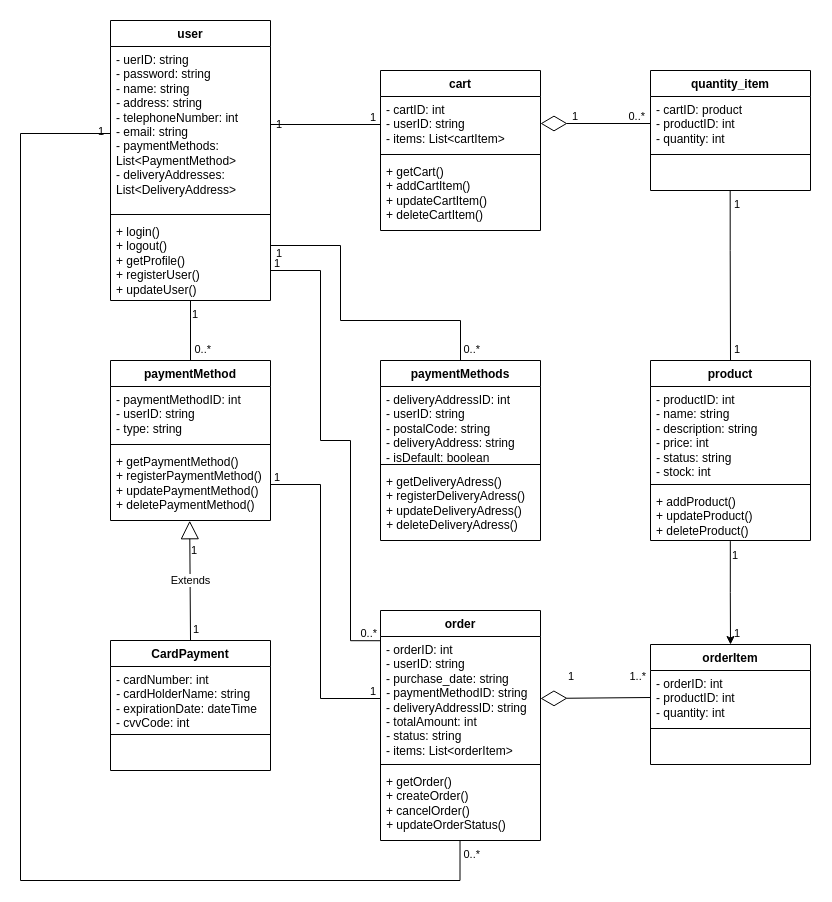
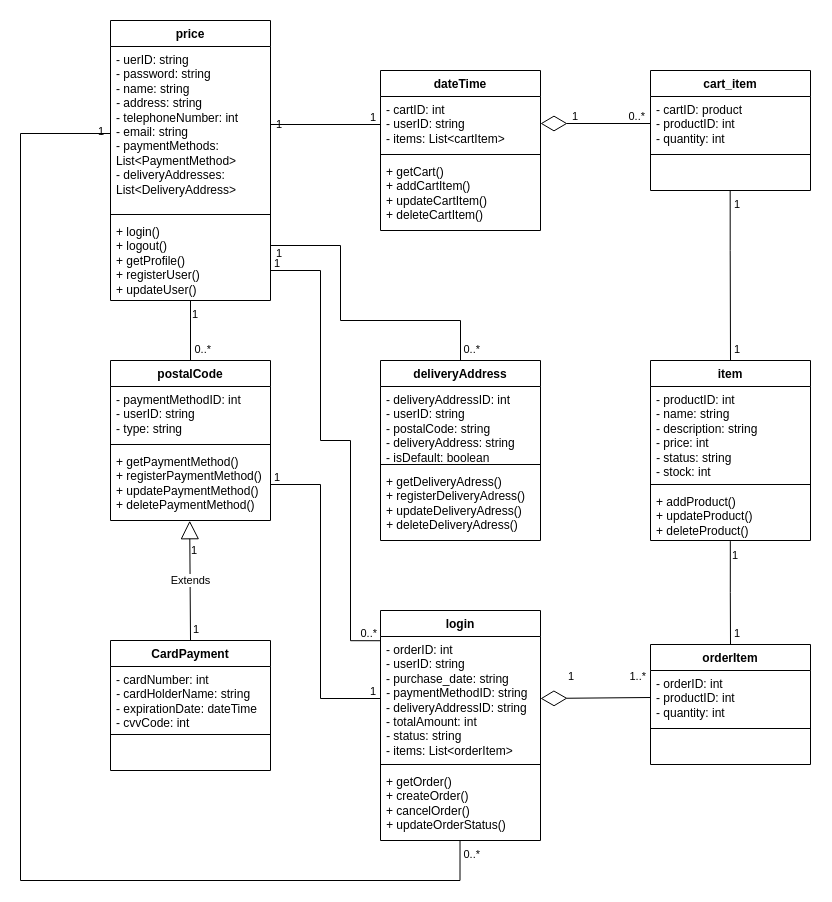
node "user": label "user" -> "price"
node "cart": label "cart" -> "dateTime"
node "quantity_item": label "quantity_item" -> "cart_item"
node "paymentMethod": label "paymentMethod" -> "postalCode"
node "paymentMethods": label "paymentMethods" -> "deliveryAddress"
node "product": label "product" -> "item"
node "order": label "order" -> "login"
edge "+ addProduct() + updateProduct() + deleteProduct()" -> "orderItem": arrowhead classic -> none
